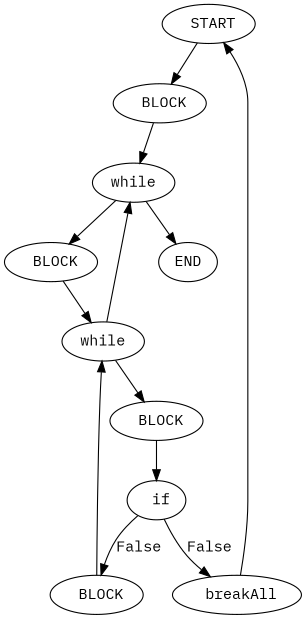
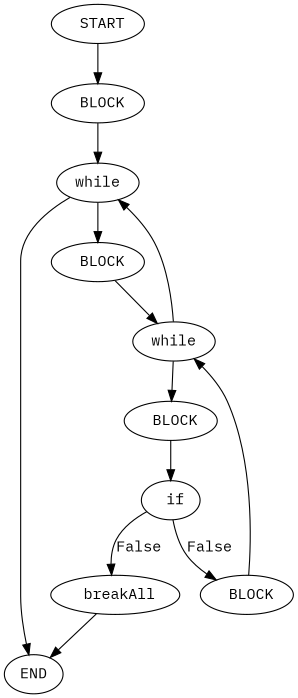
edge "breakAll" -> "START": now "breakAll" -> "END"
